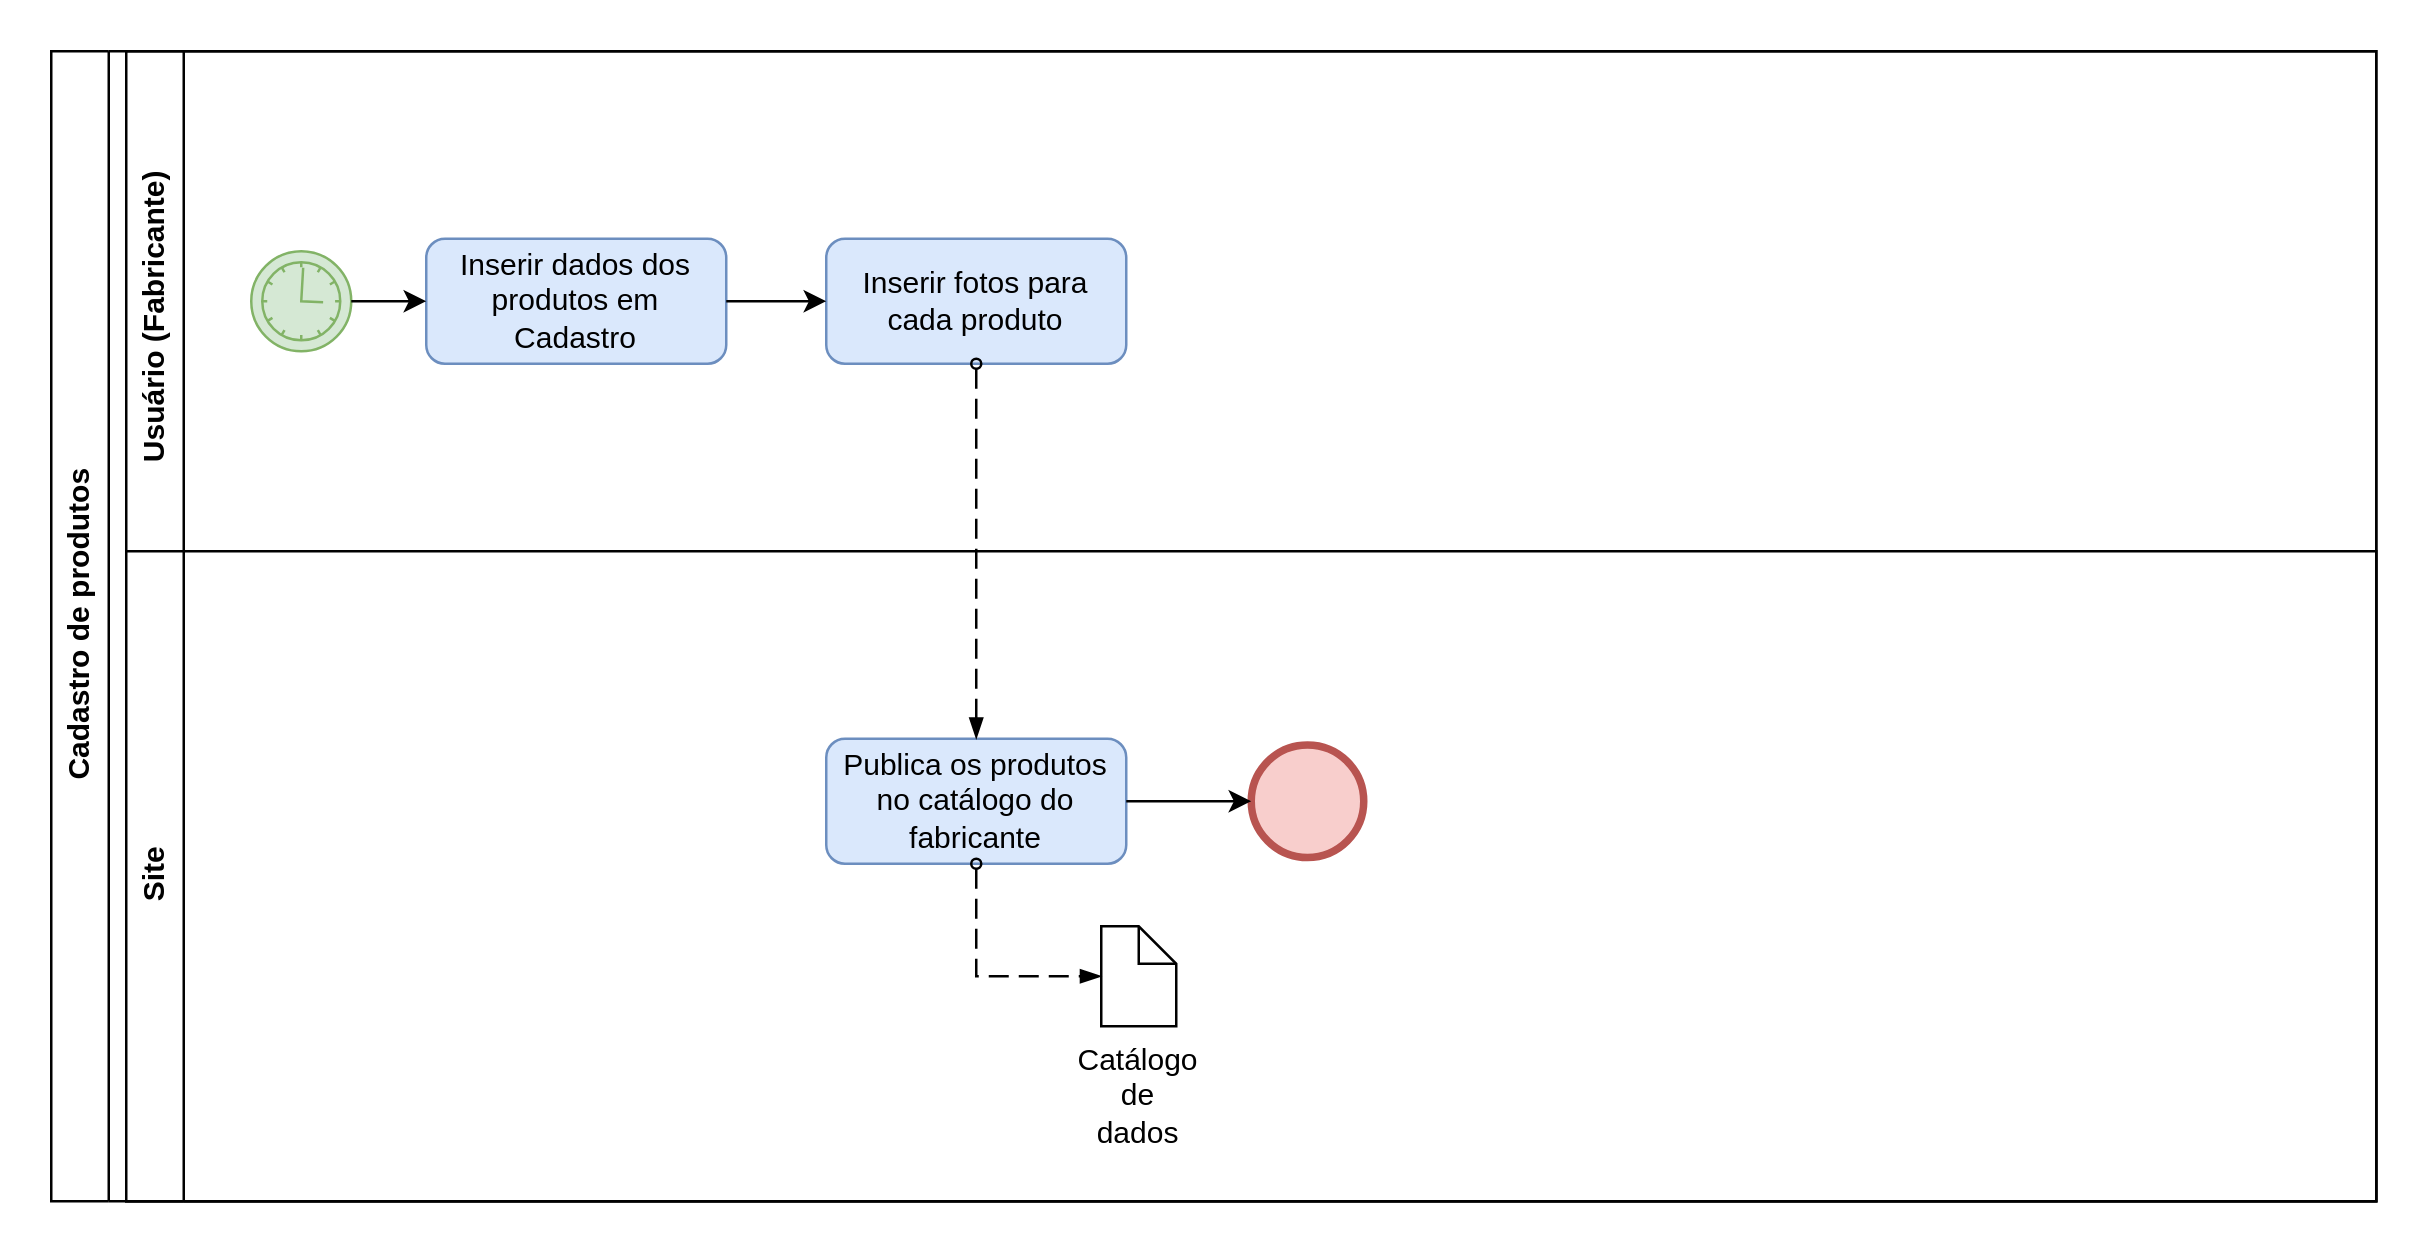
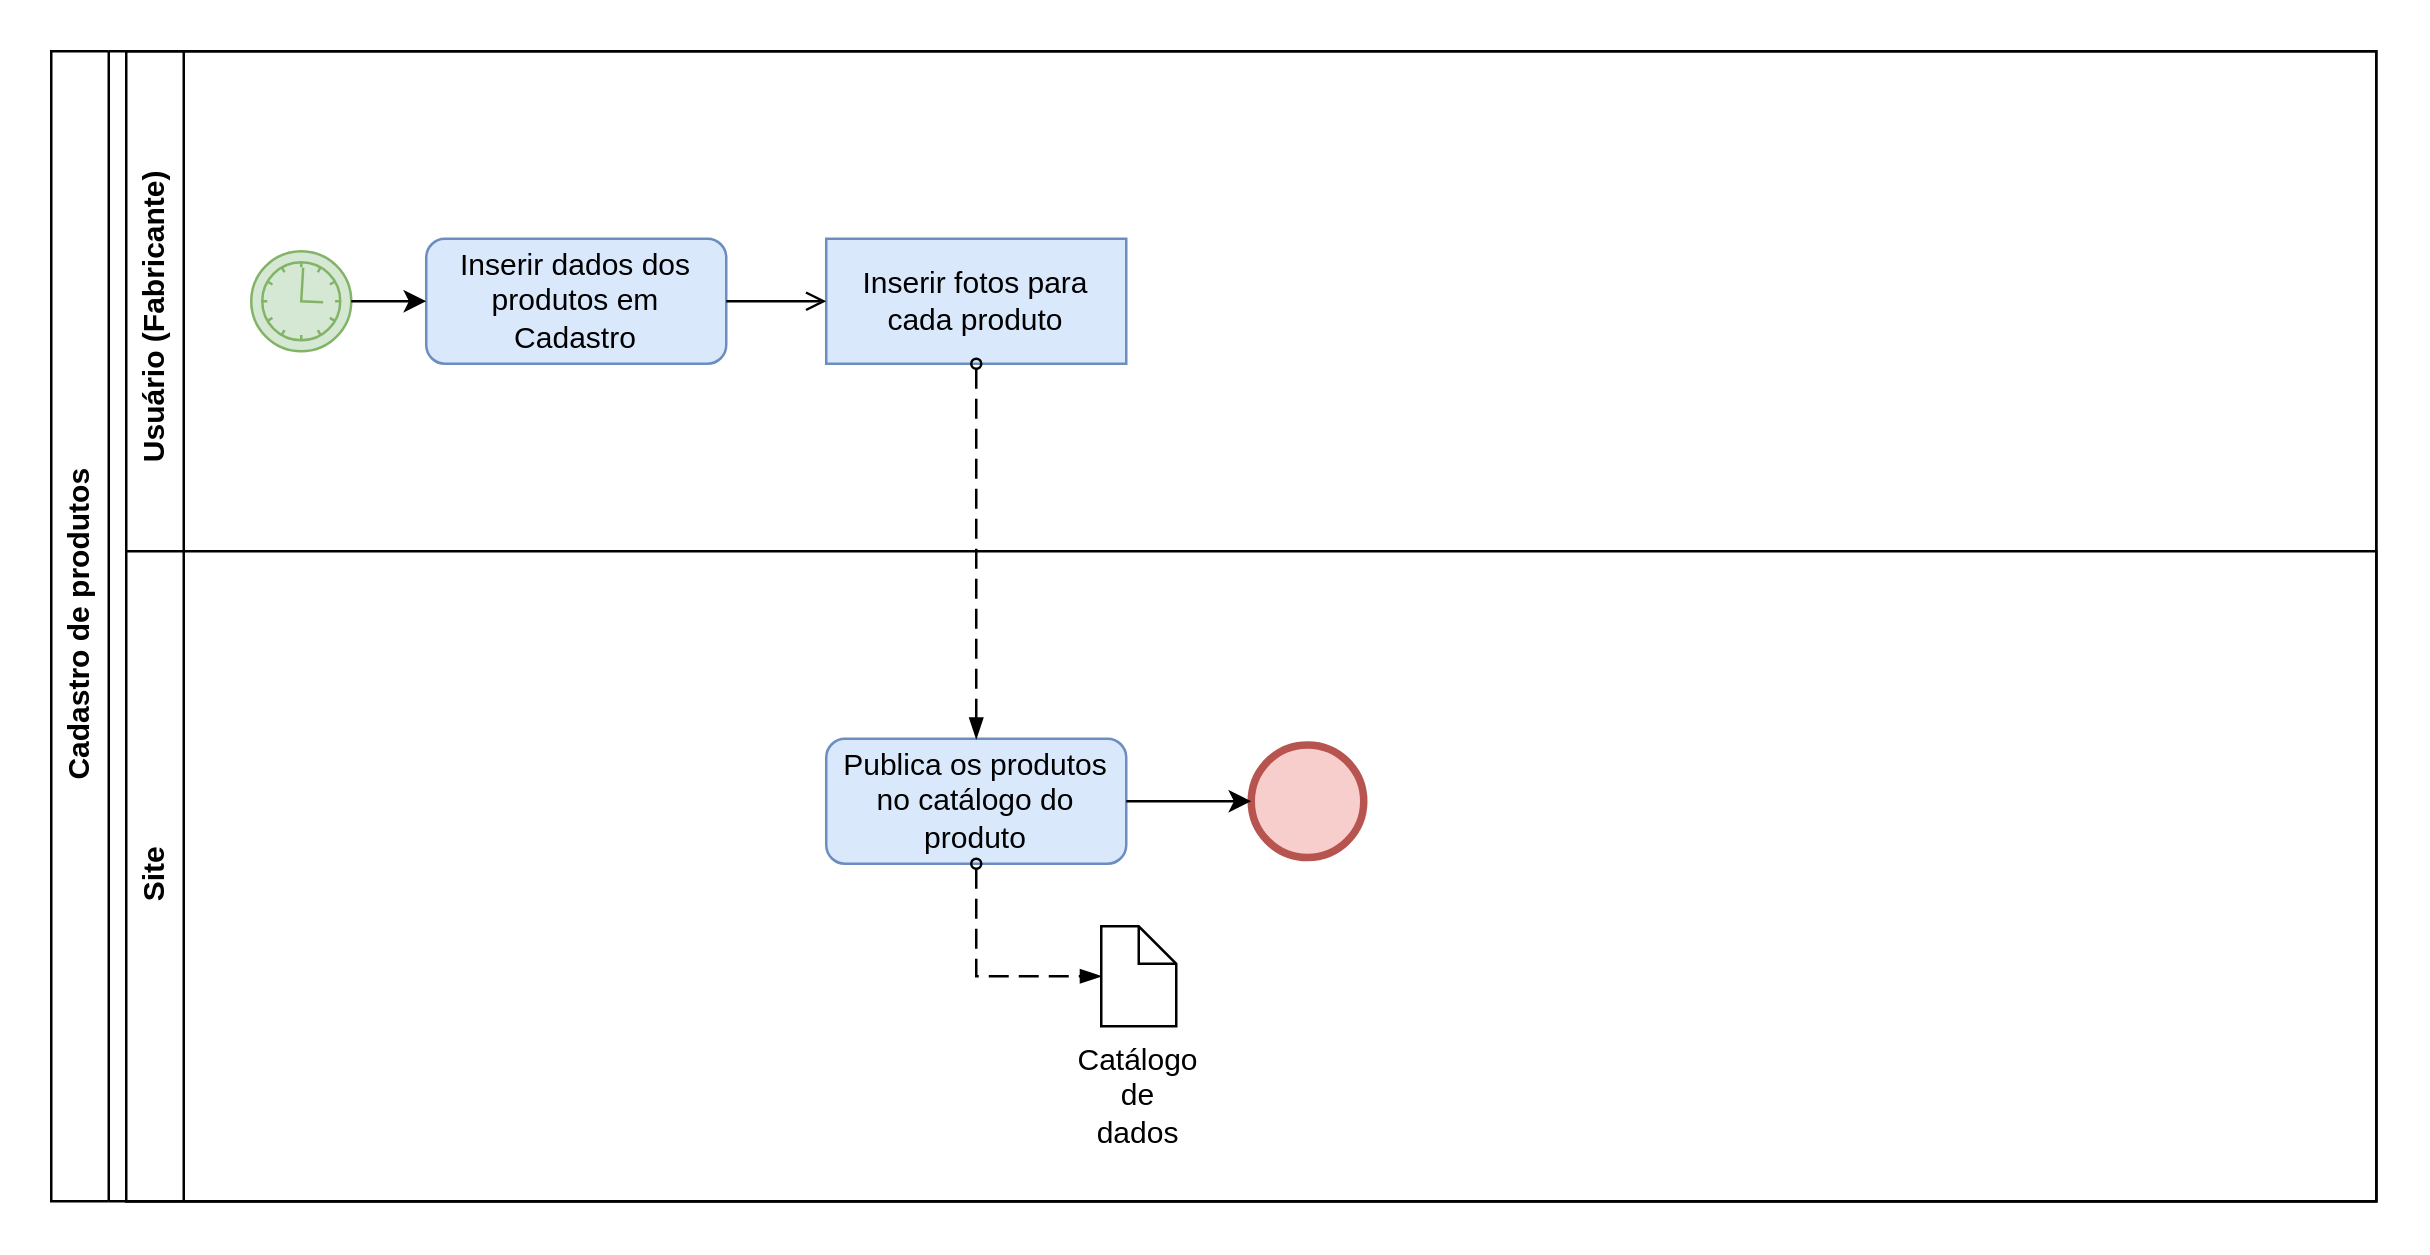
edge "Inserir dados dos produtos em Cadastro" -> "Inserir fotos para cada produto": arrowhead classic -> open
node "Inserir fotos para cada produto": shape rounded rectangle -> rectangle
node "Publica os produtos no catálogo do fabricante": label "Publica os produtos no catálogo do fabricante" -> "Publica os produtos no catálogo do produto"
